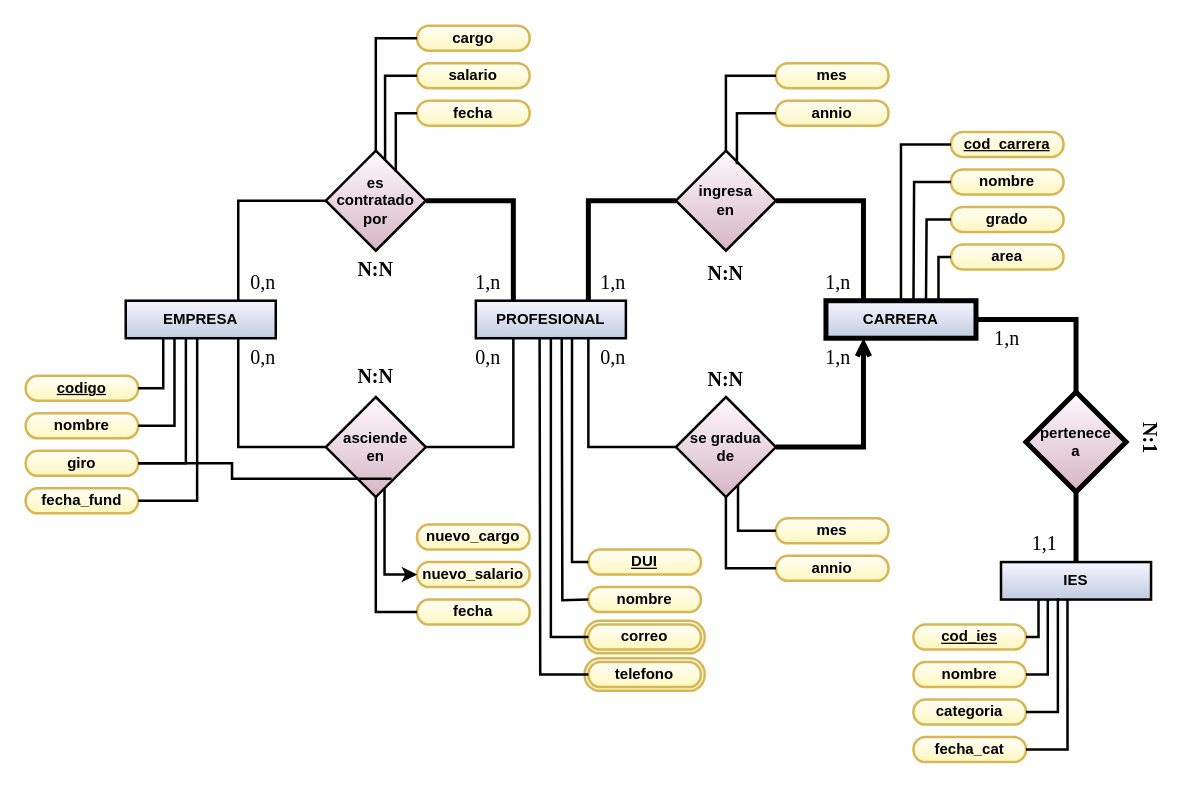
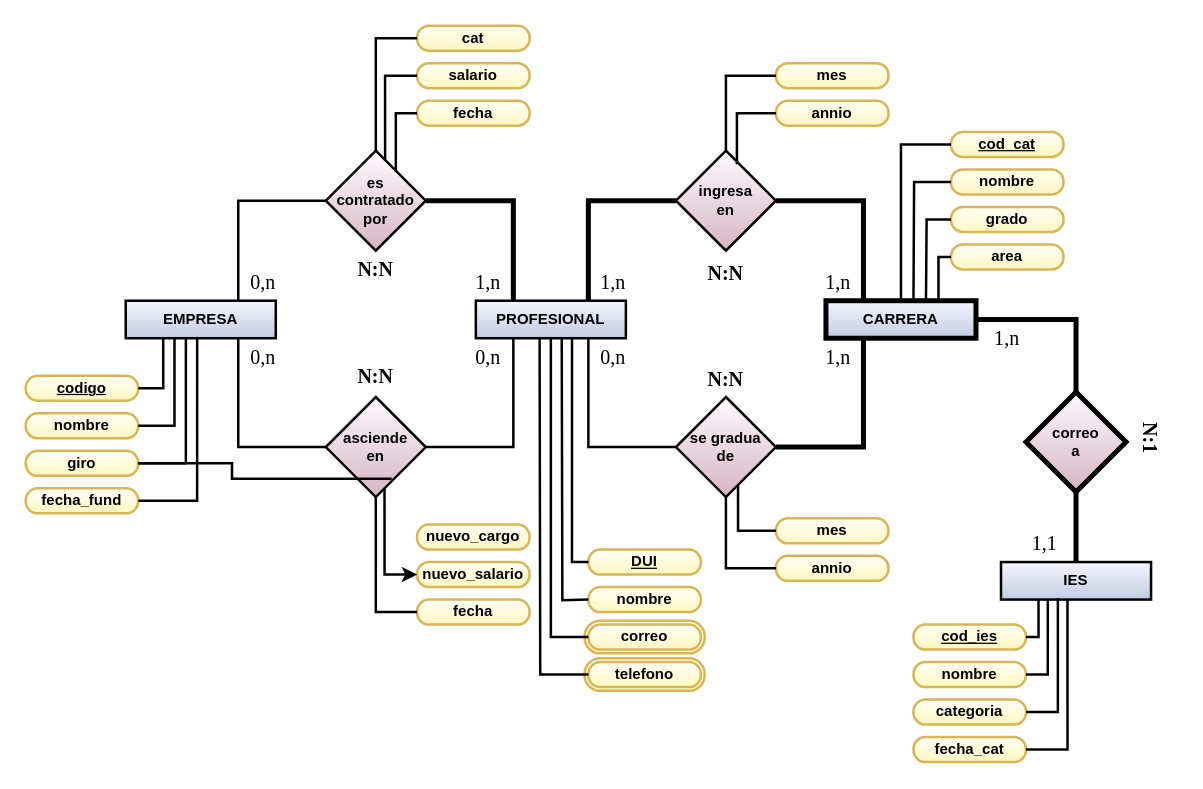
node "cargo": label "cargo" -> "cat"
node "cod_carrera": label "cod_carrera" -> "cod_cat"
edge "se gradua de" -> "CARRERA": arrowhead open -> none
node "pertenece a": label "pertenece a" -> "correo a"
